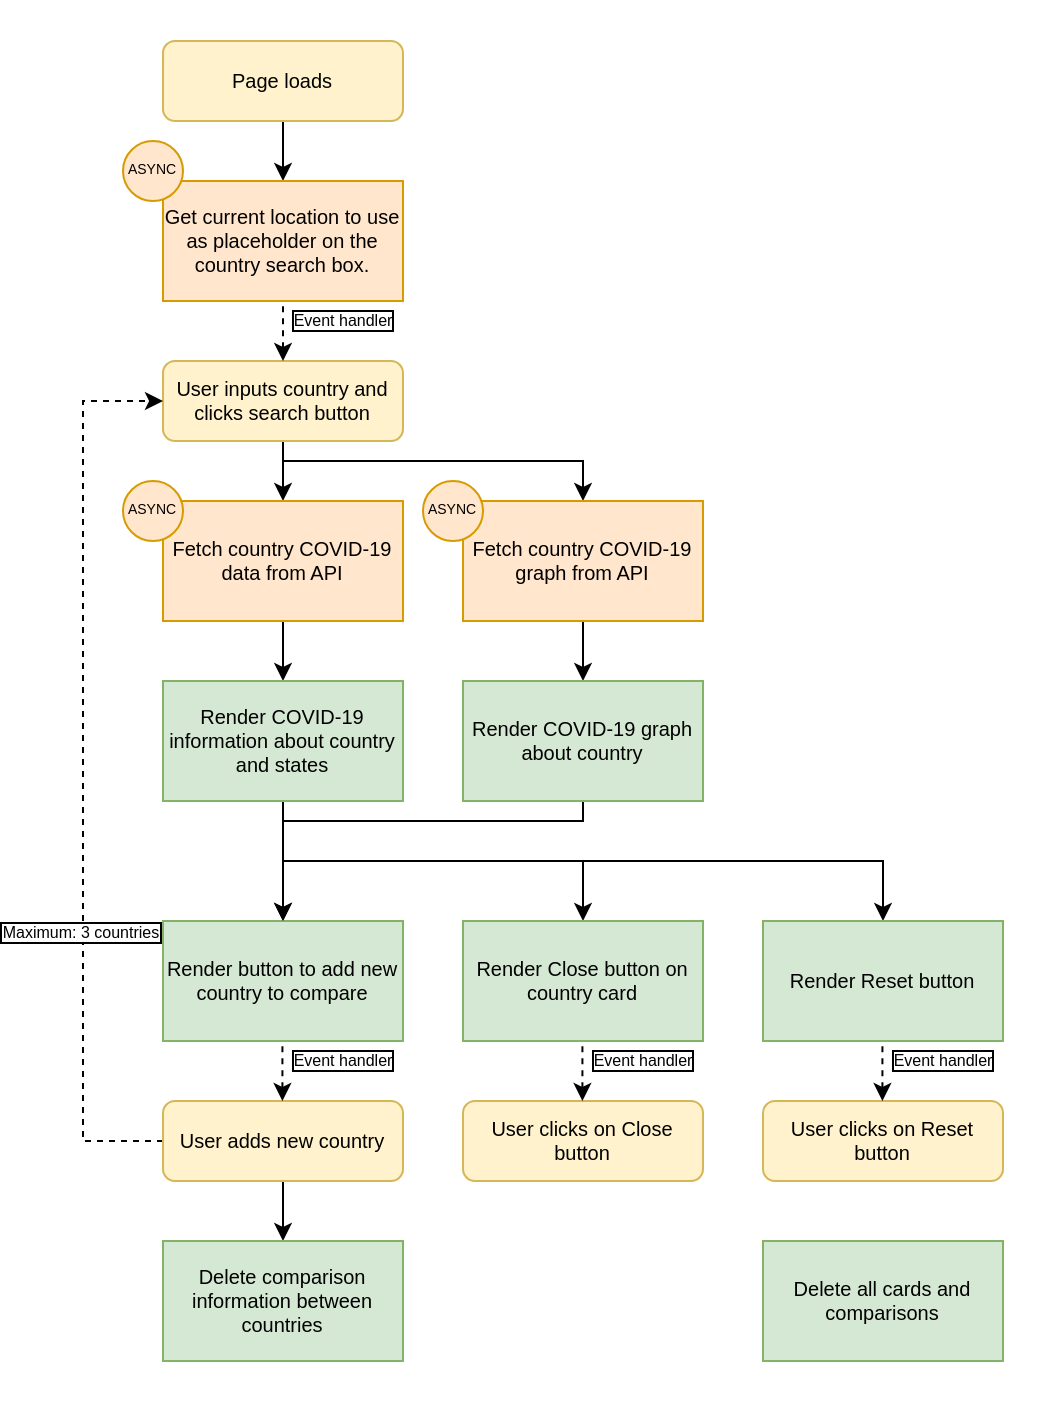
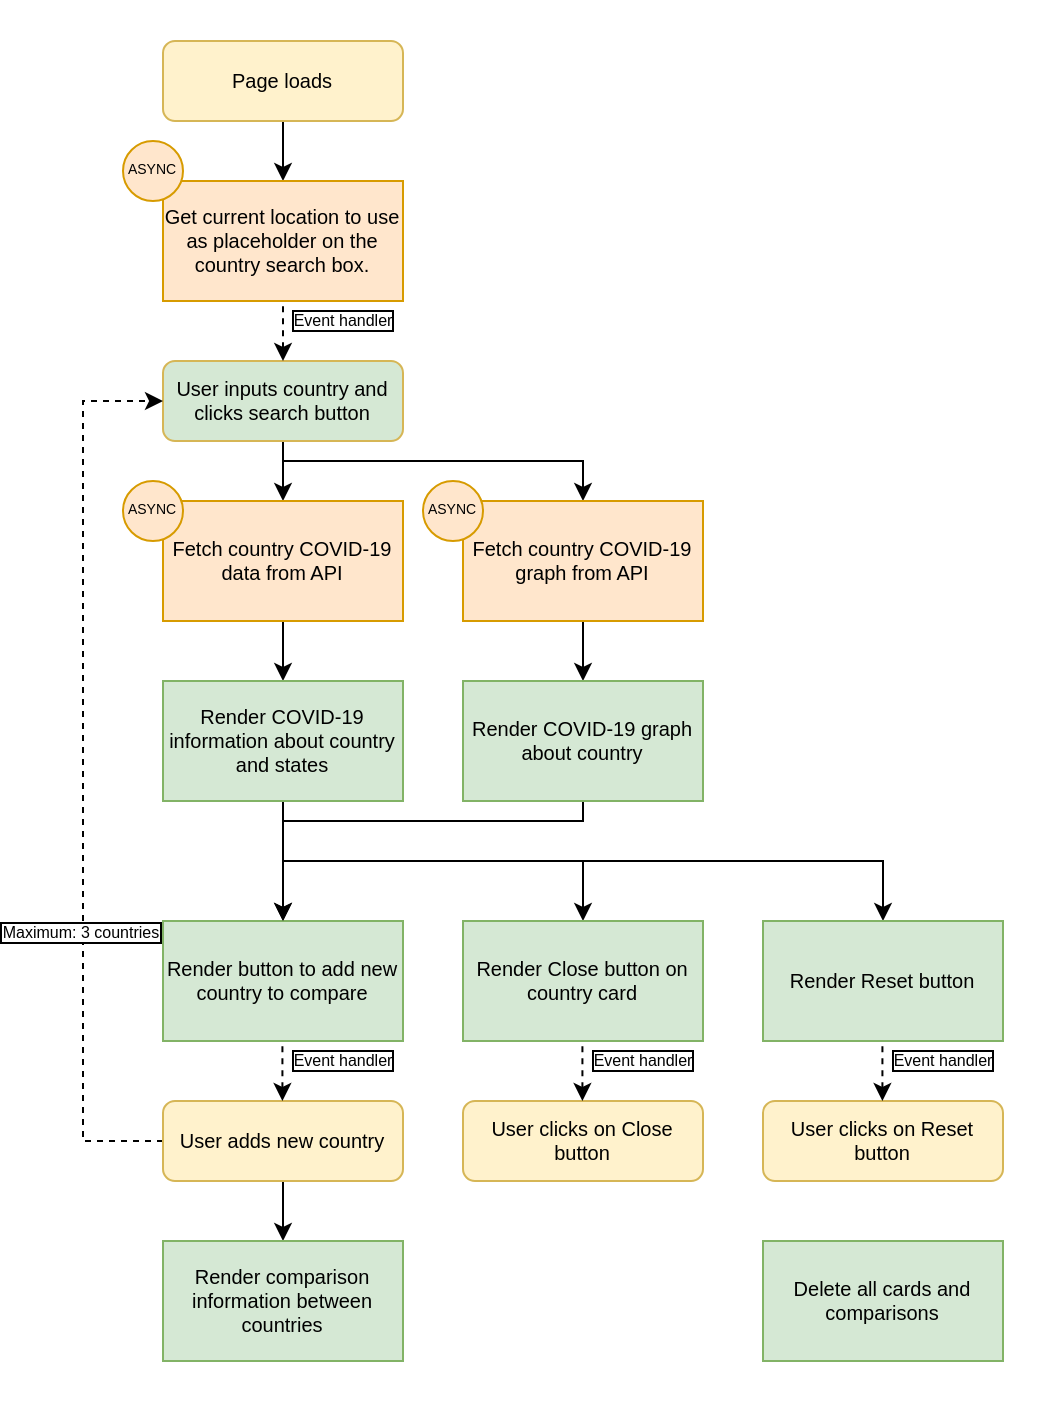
node "User inputs country and clicks search button": fillcolor #fff2cc -> #d5e8d4
node "Delete comparison information between countries": label "Delete comparison information between countries" -> "Render comparison information between countries"
